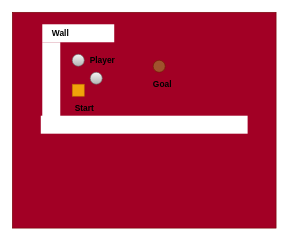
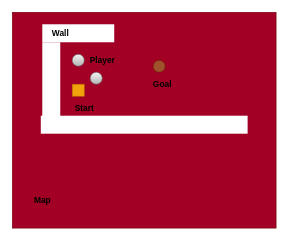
node "Map": added
